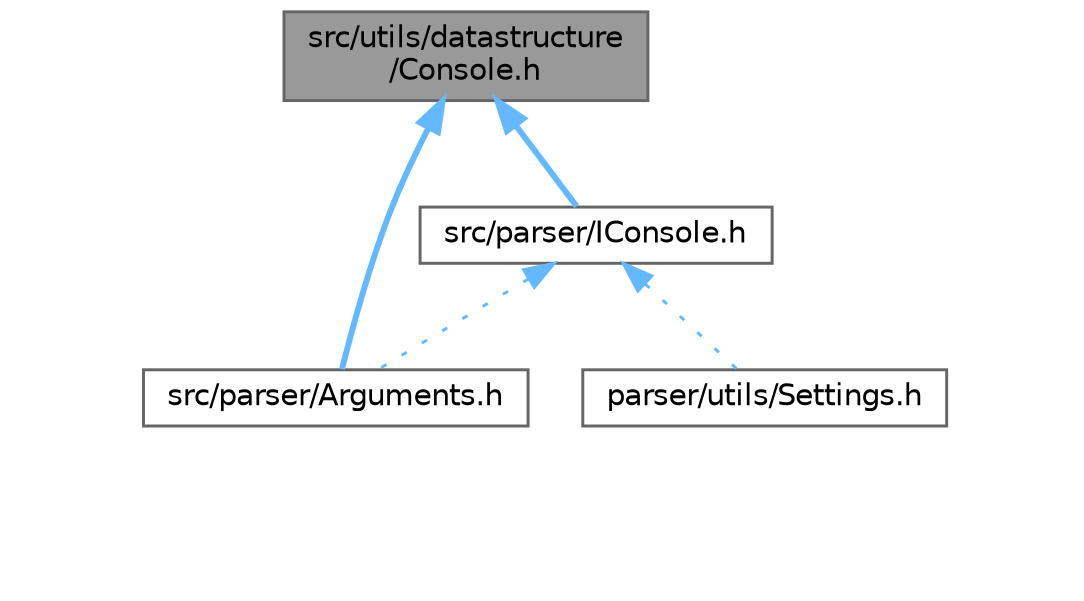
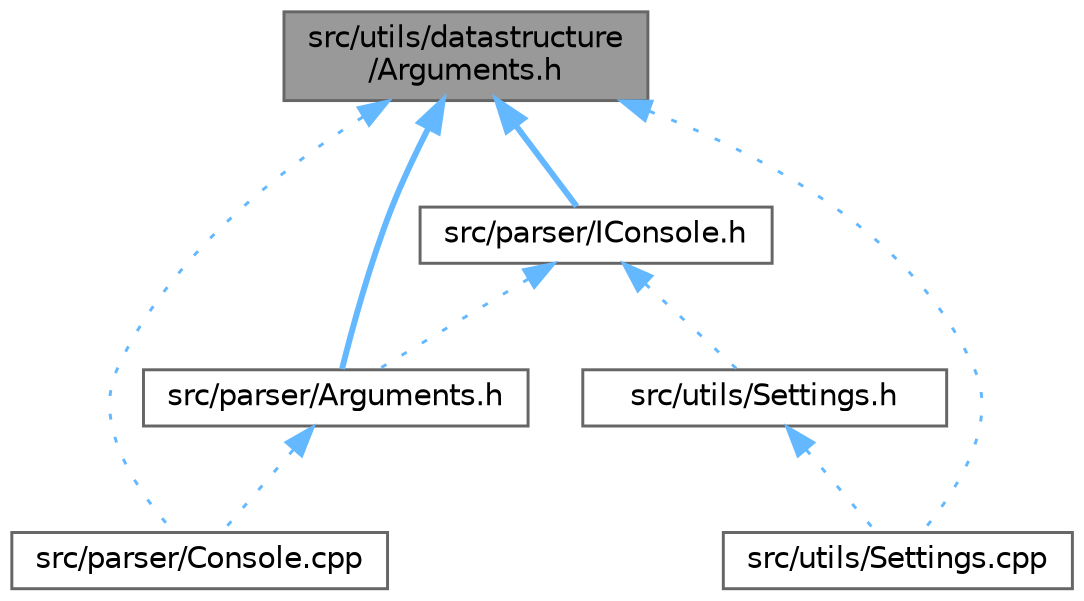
node "src/utils/datastructure /Console.h": label "src/utils/datastructure /Console.h" -> "src/utils/datastructure /Arguments.h"
node "parser/utils/Settings.h": label "parser/utils/Settings.h" -> "src/utils/Settings.h"
node "src/parser/Console.cpp": added
node "src/utils/Settings.cpp": added
